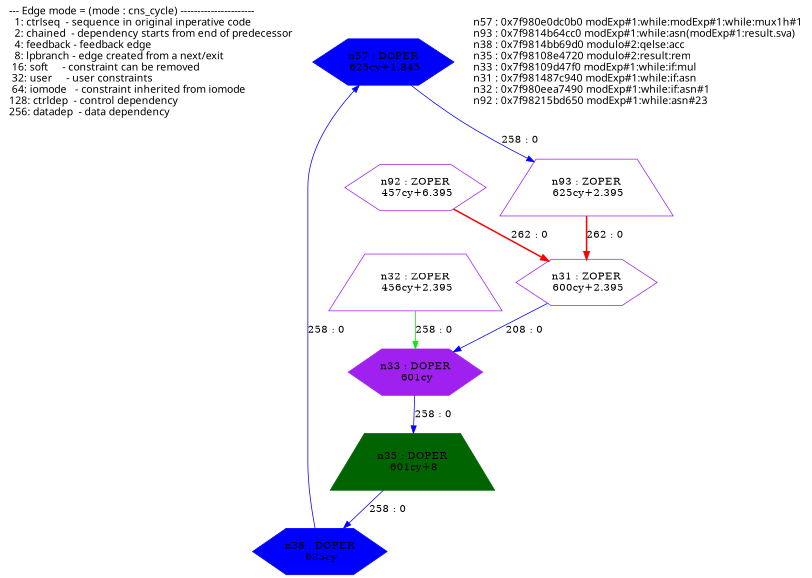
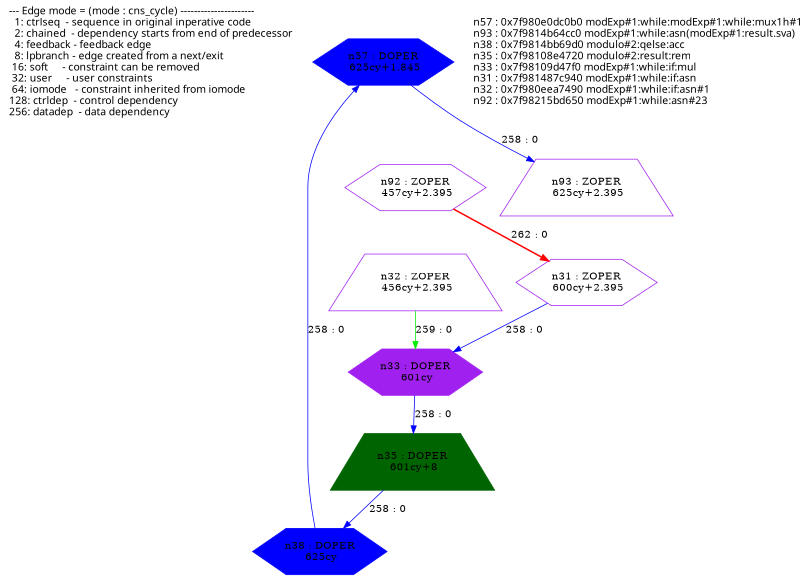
node "n92 : ZOPER 457cy+6.395": label "n92 : ZOPER 457cy+6.395" -> "n92 : ZOPER 457cy+2.395"
edge "n93 : ZOPER 625cy+2.395" -> "n31 : ZOPER 600cy+2.395": removed, label "262 : 0"
edge "n32 : ZOPER 456cy+2.395" -> "n33 : DOPER 601cy": label "258 : 0" -> "259 : 0"
edge "n31 : ZOPER 600cy+2.395" -> "n33 : DOPER 601cy": label "208 : 0" -> "258 : 0"
